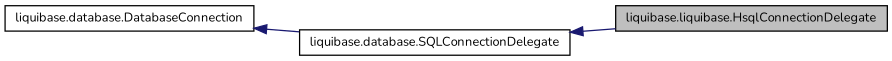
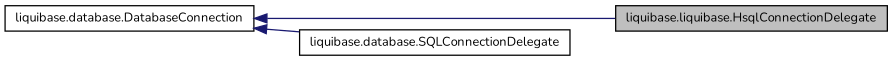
edge "liquibase.liquibase.HsqlConnectionDelegate" -> "liquibase.database.SQLConnectionDelegate": now "liquibase.liquibase.HsqlConnectionDelegate" -> "liquibase.database.DatabaseConnection"
